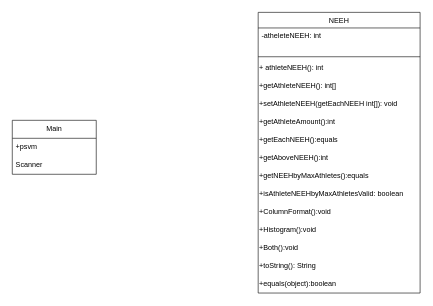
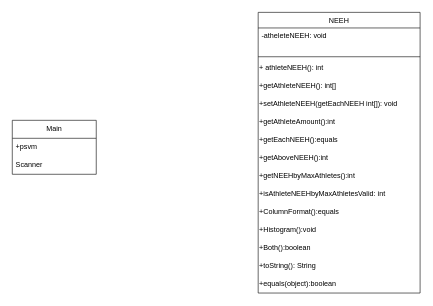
node "-atheleteNEEH: int": label "-atheleteNEEH: int" -> "-atheleteNEEH: void"
node "+getNEEHbyMaxAthletes():equals": label "+getNEEHbyMaxAthletes():equals" -> "+getNEEHbyMaxAthletes():int"
node "+isAthleteNEEHbyMaxAthletesValid: boolean": label "+isAthleteNEEHbyMaxAthletesValid: boolean" -> "+isAthleteNEEHbyMaxAthletesValid: int"
node "+ColumnFormat():void": label "+ColumnFormat():void" -> "+ColumnFormat():equals"
node "+Both():void": label "+Both():void" -> "+Both():boolean"
